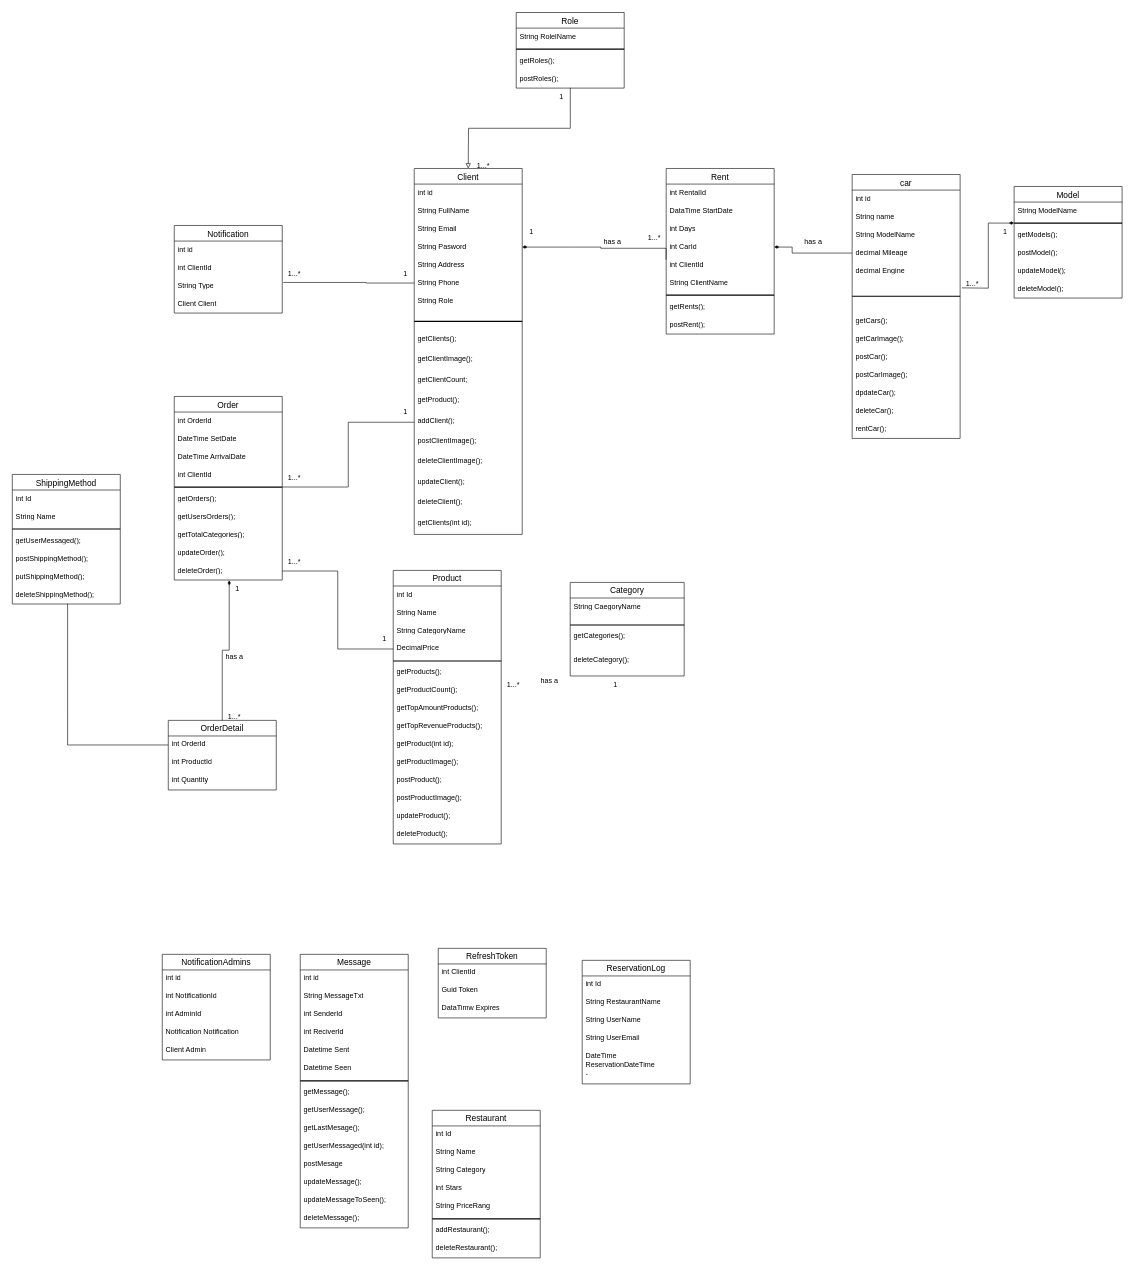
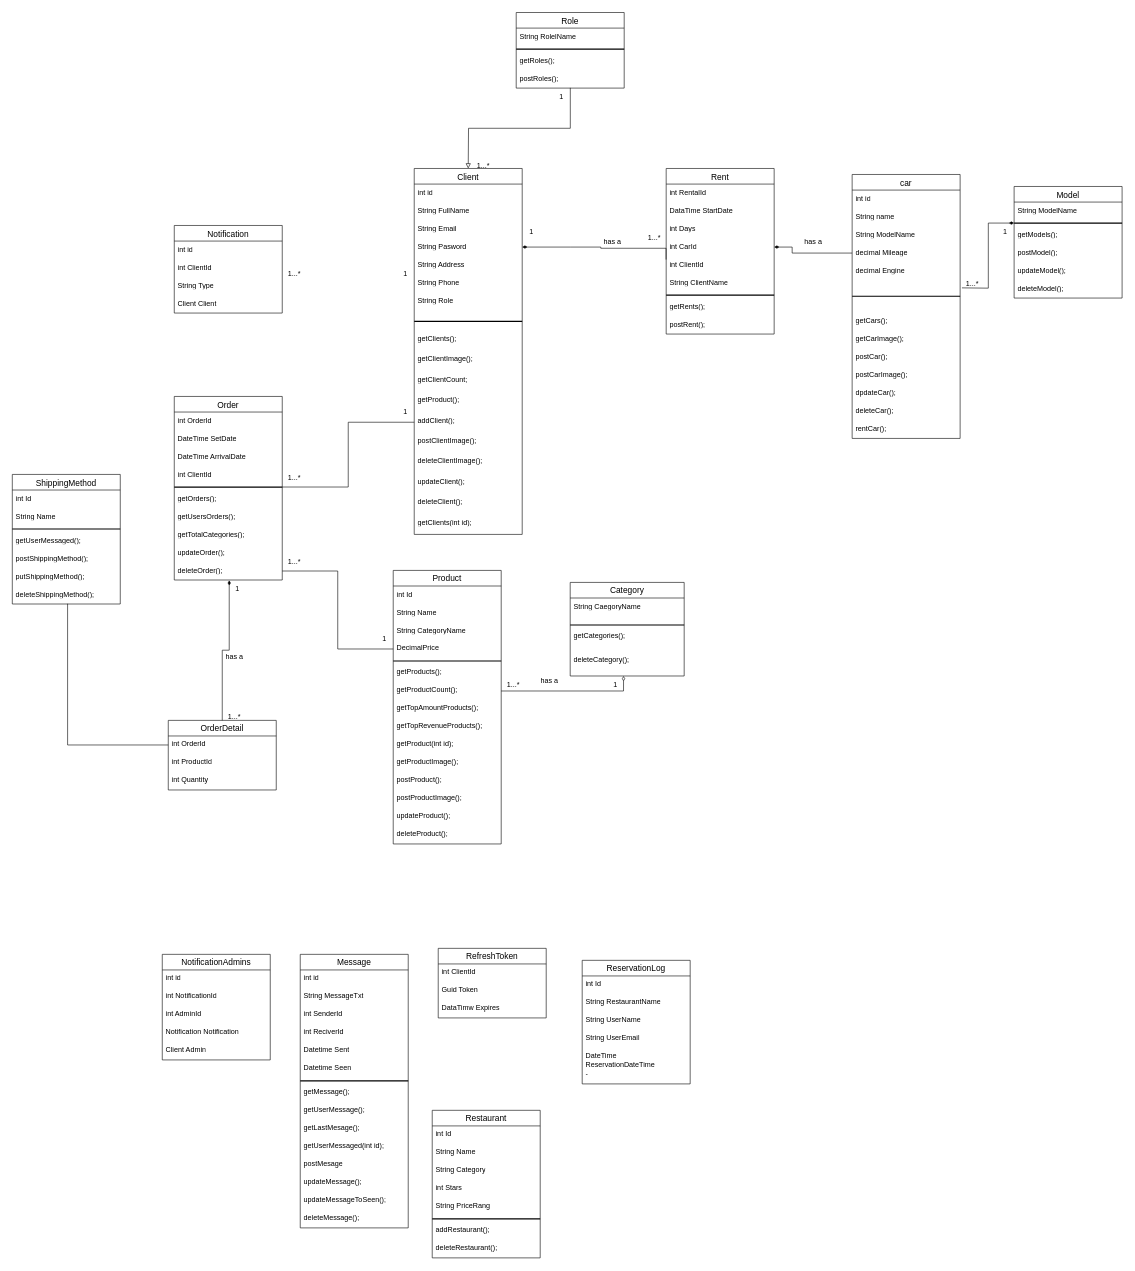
edge "String Phone" -- "String Type": removed
edge "getProductCount();" -> "deleteCategory();": added
